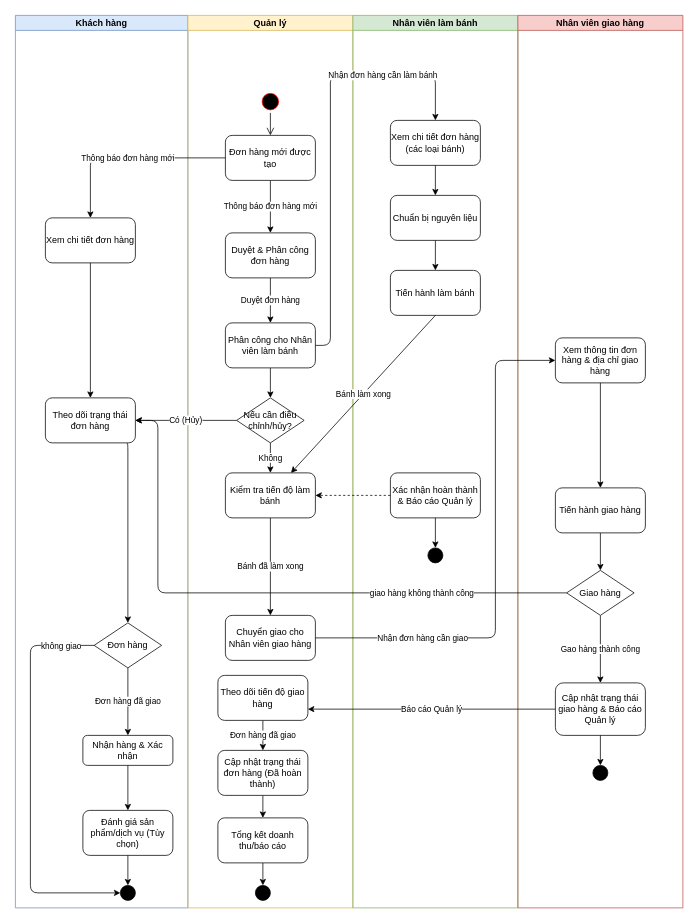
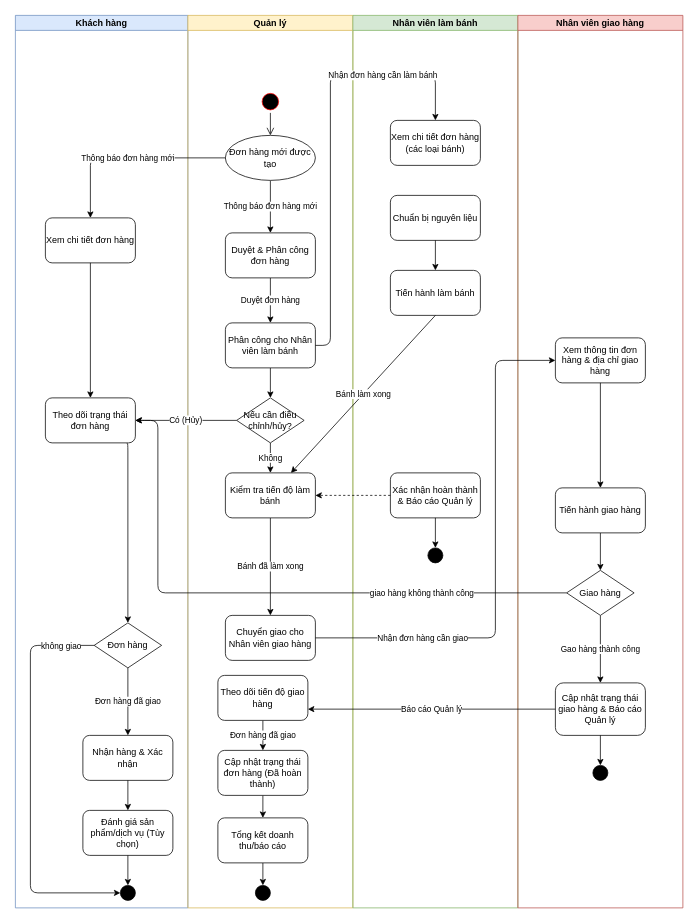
node "Đơn hàng mới được tạo": shape rounded rectangle -> ellipse
edge "Xem chi tiết đơn hàng (các loại bánh)" -> "Chuẩn bị nguyên liệu": removed
node "Nhận hàng & Xác nhận": size 90x30 -> 90x45
